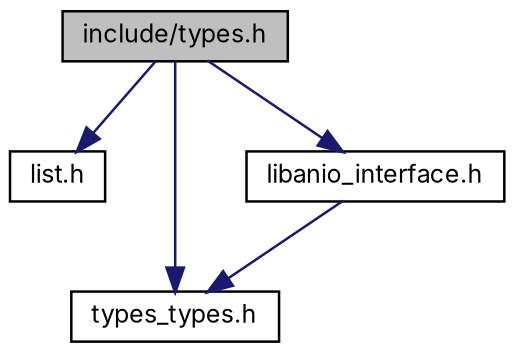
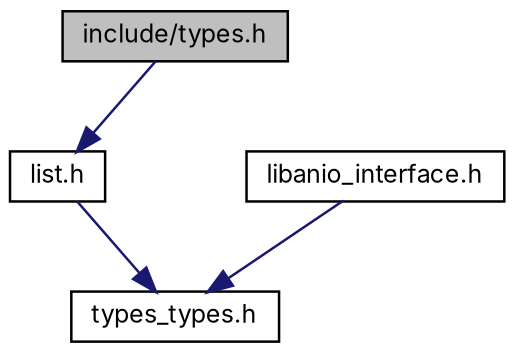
edge "include/types.h" -> "libanio_interface.h": removed
edge "include/types.h" -> "types_types.h": now "list.h" -> "types_types.h"
